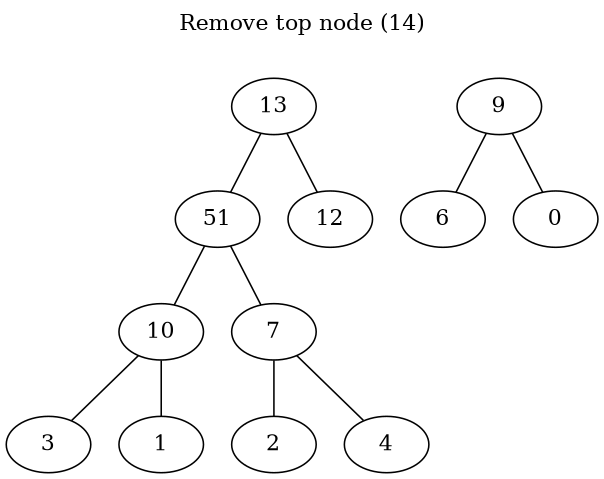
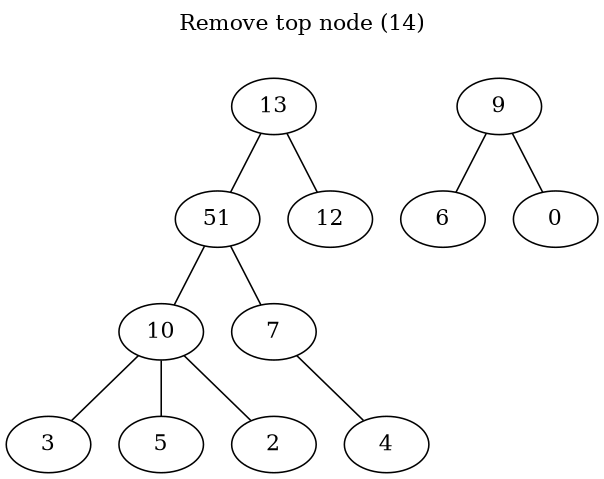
edge "7" -- "2": now "10" -- "2"
node "1": label "1" -> "5"
